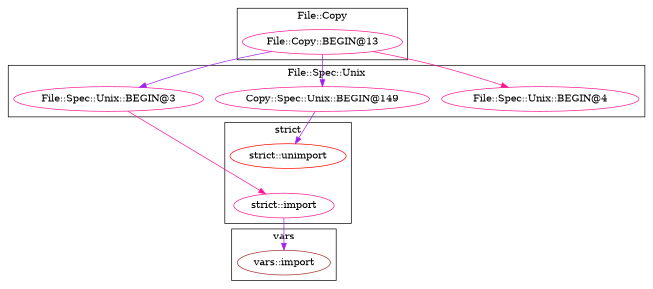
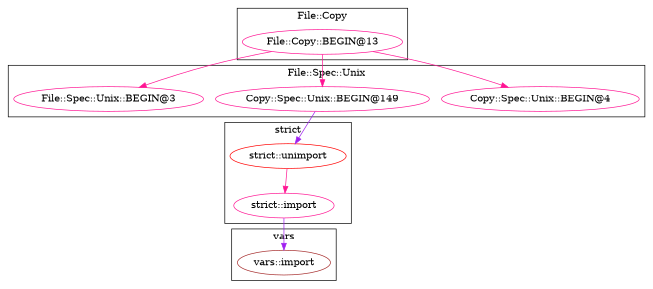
edge "File::Copy::BEGIN@13" -> "File::Spec::Unix::BEGIN@3": color purple -> deeppink
edge "File::Copy::BEGIN@13" -> "Copy::Spec::Unix::BEGIN@149": color purple -> deeppink
node "File::Spec::Unix::BEGIN@4": label "File::Spec::Unix::BEGIN@4" -> "Copy::Spec::Unix::BEGIN@4"
edge "File::Spec::Unix::BEGIN@3" -> "strict::import": now "strict::unimport" -> "strict::import"
